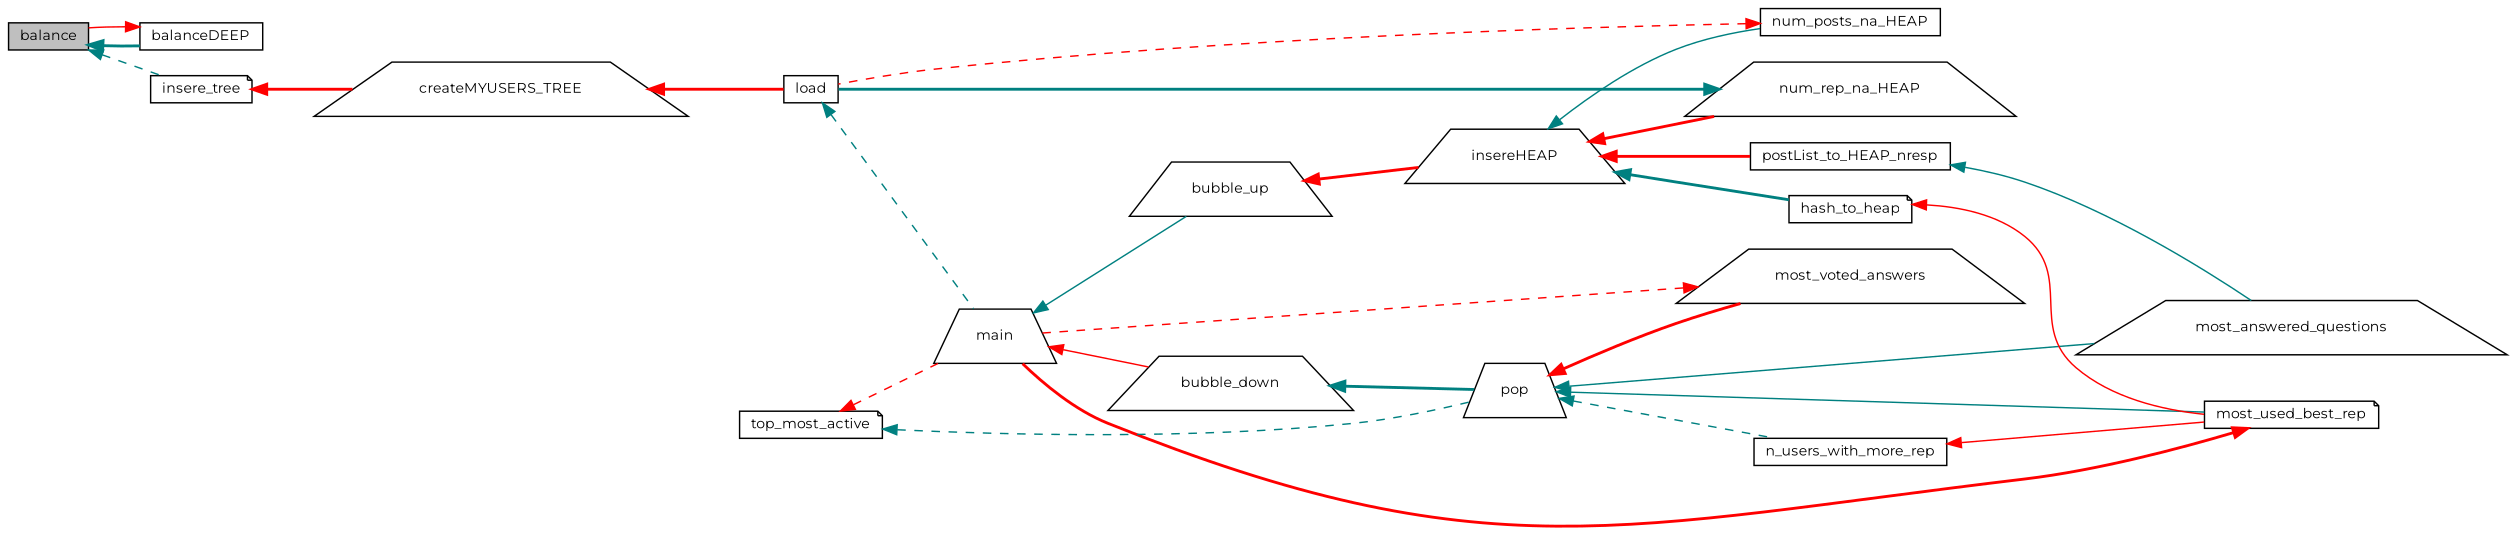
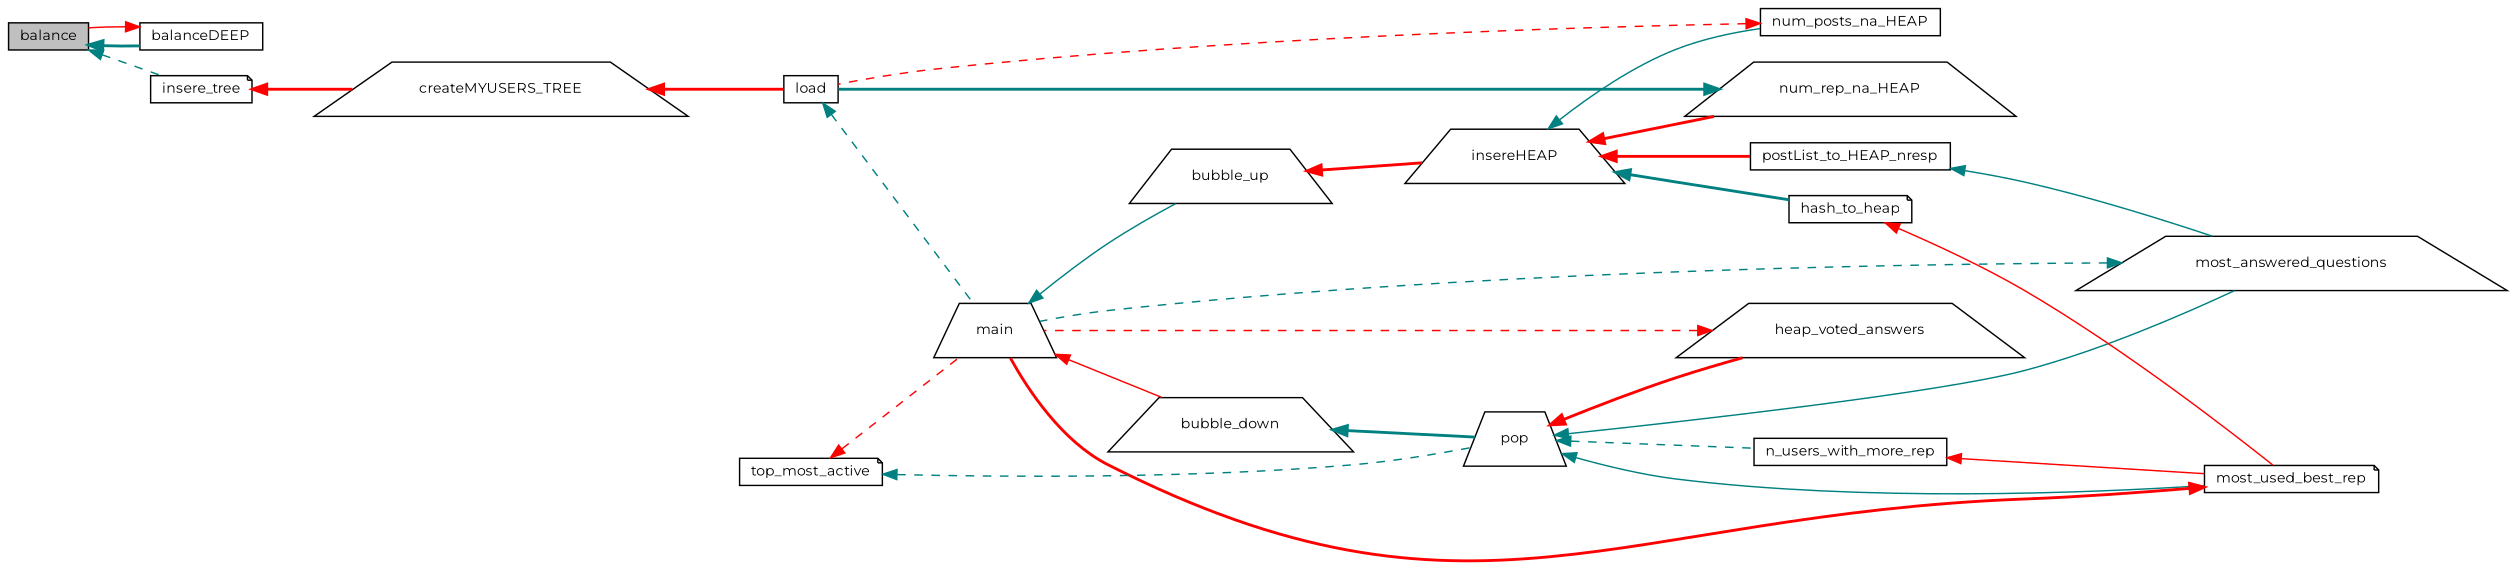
edge "main" -> "most_answered_questions": added
node "most_voted_answers": label "most_voted_answers" -> "heap_voted_answers"
